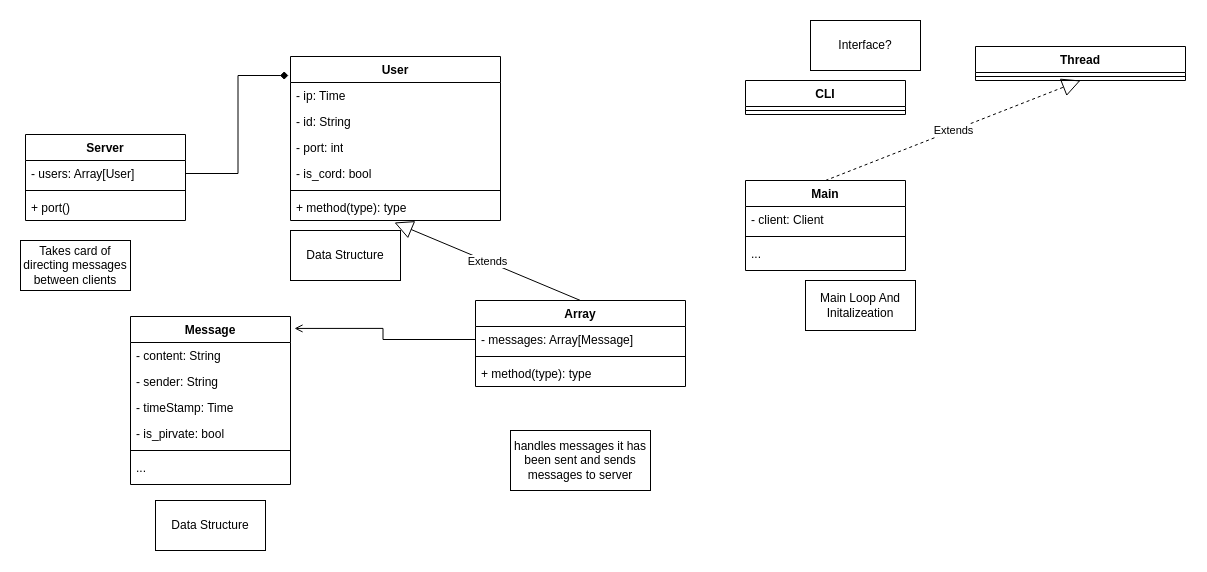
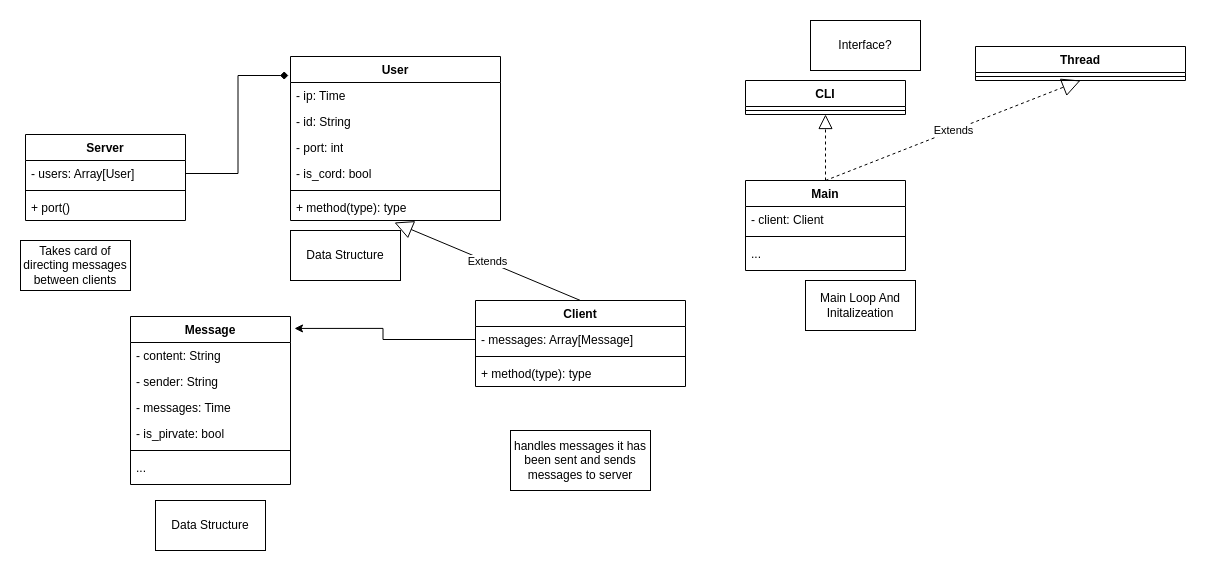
edge "Main" -> "CLI": added
node "Array": label "Array" -> "Client"
edge "- messages: Array[Message]" -> "Message": arrowhead open -> classic
node "- timeStamp: Time": label "- timeStamp: Time" -> "- messages: Time"
